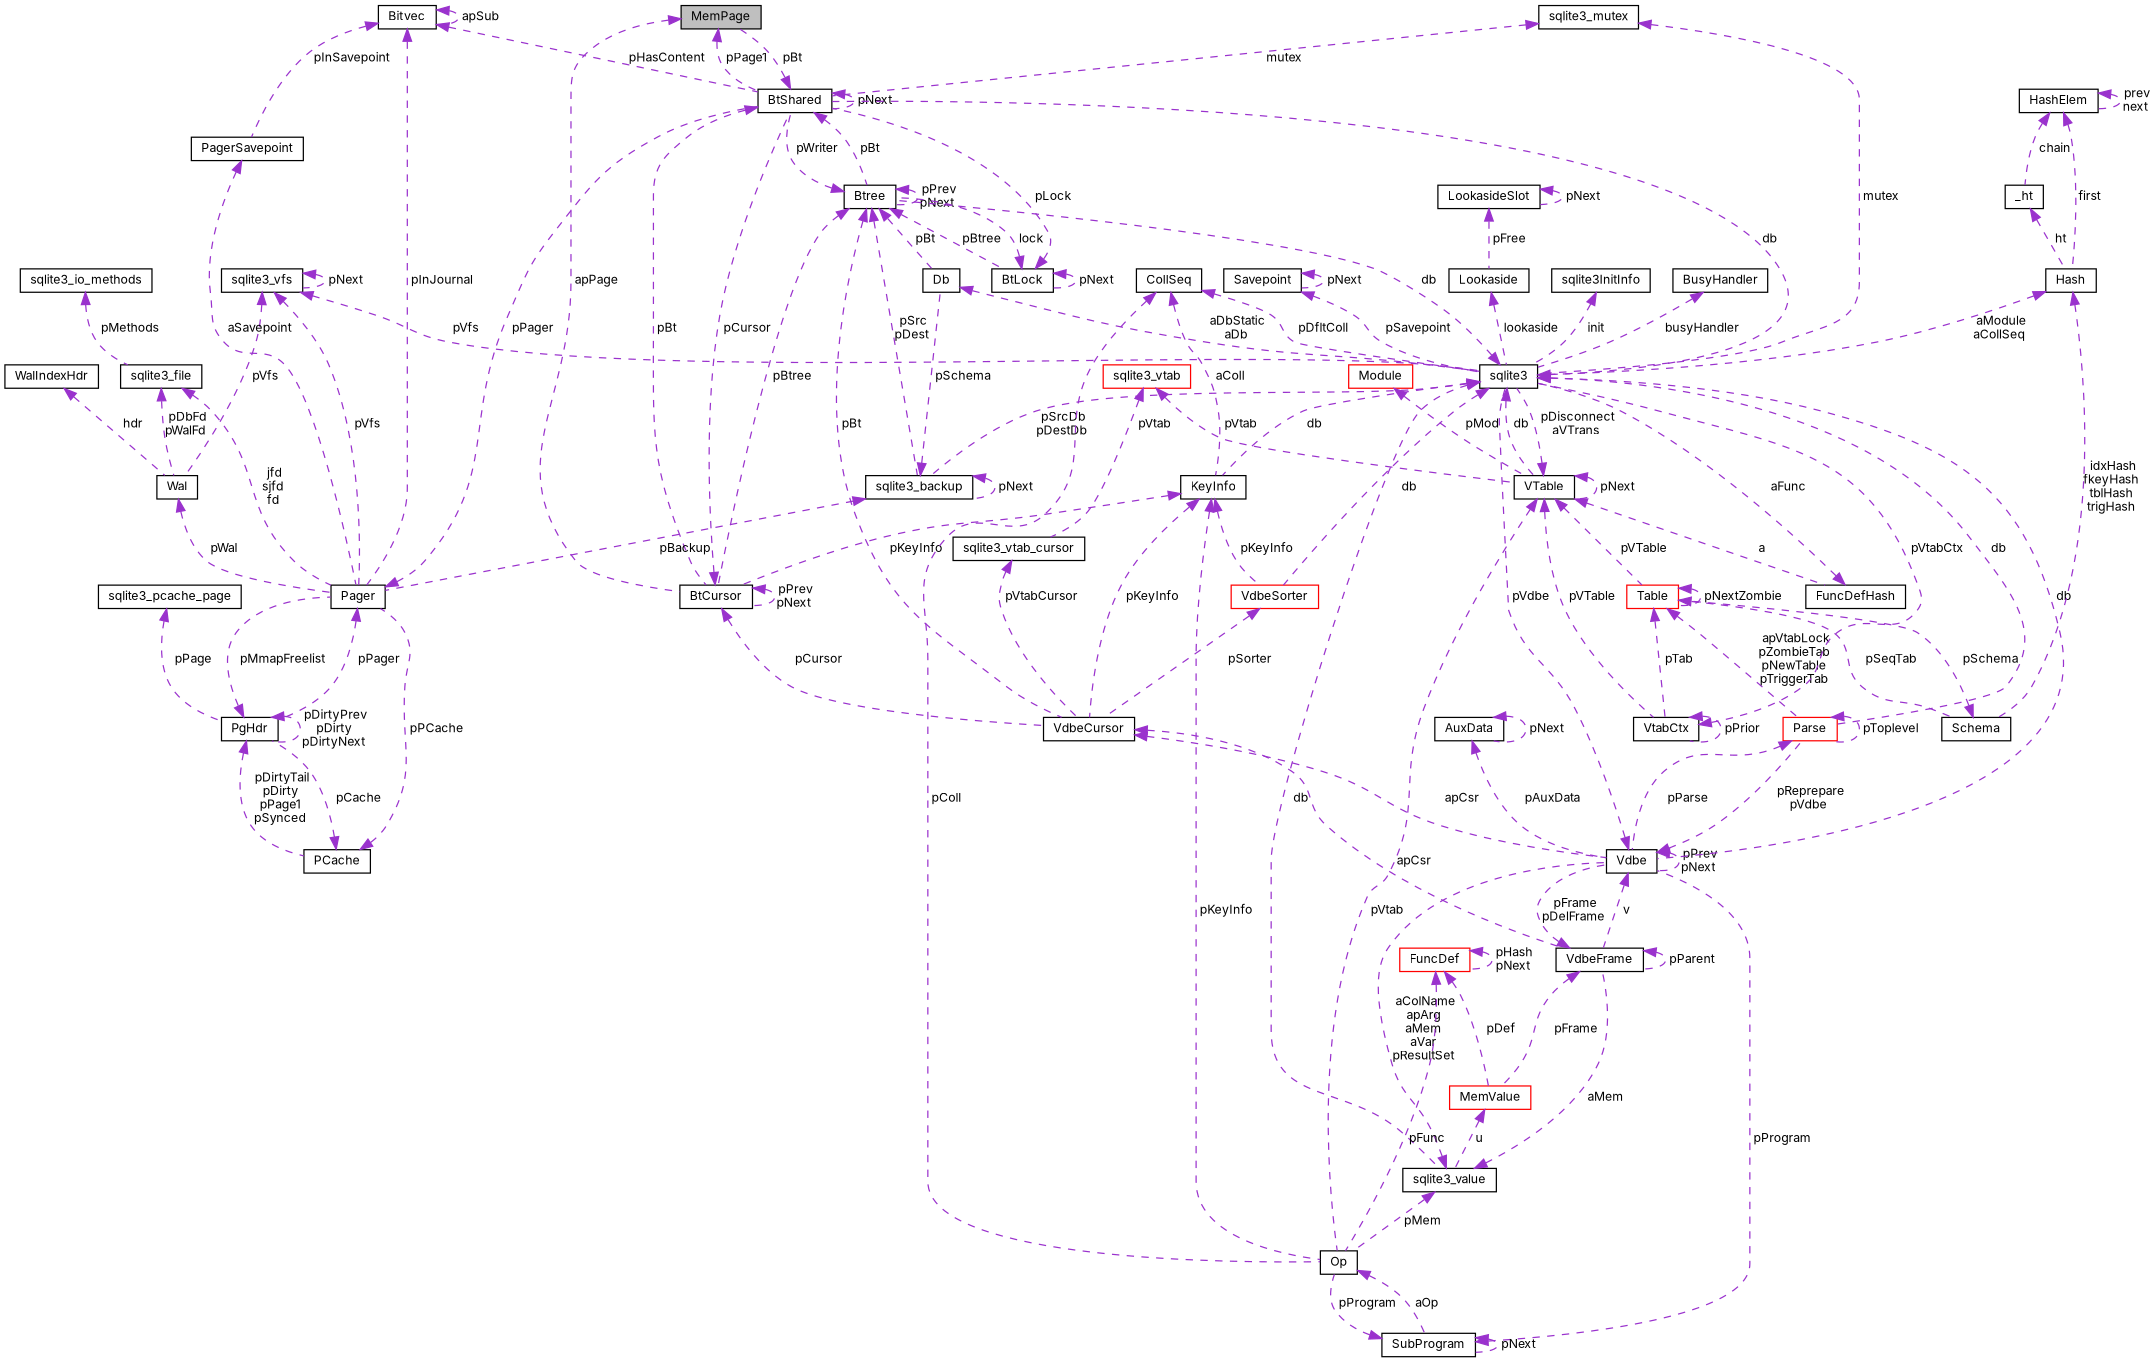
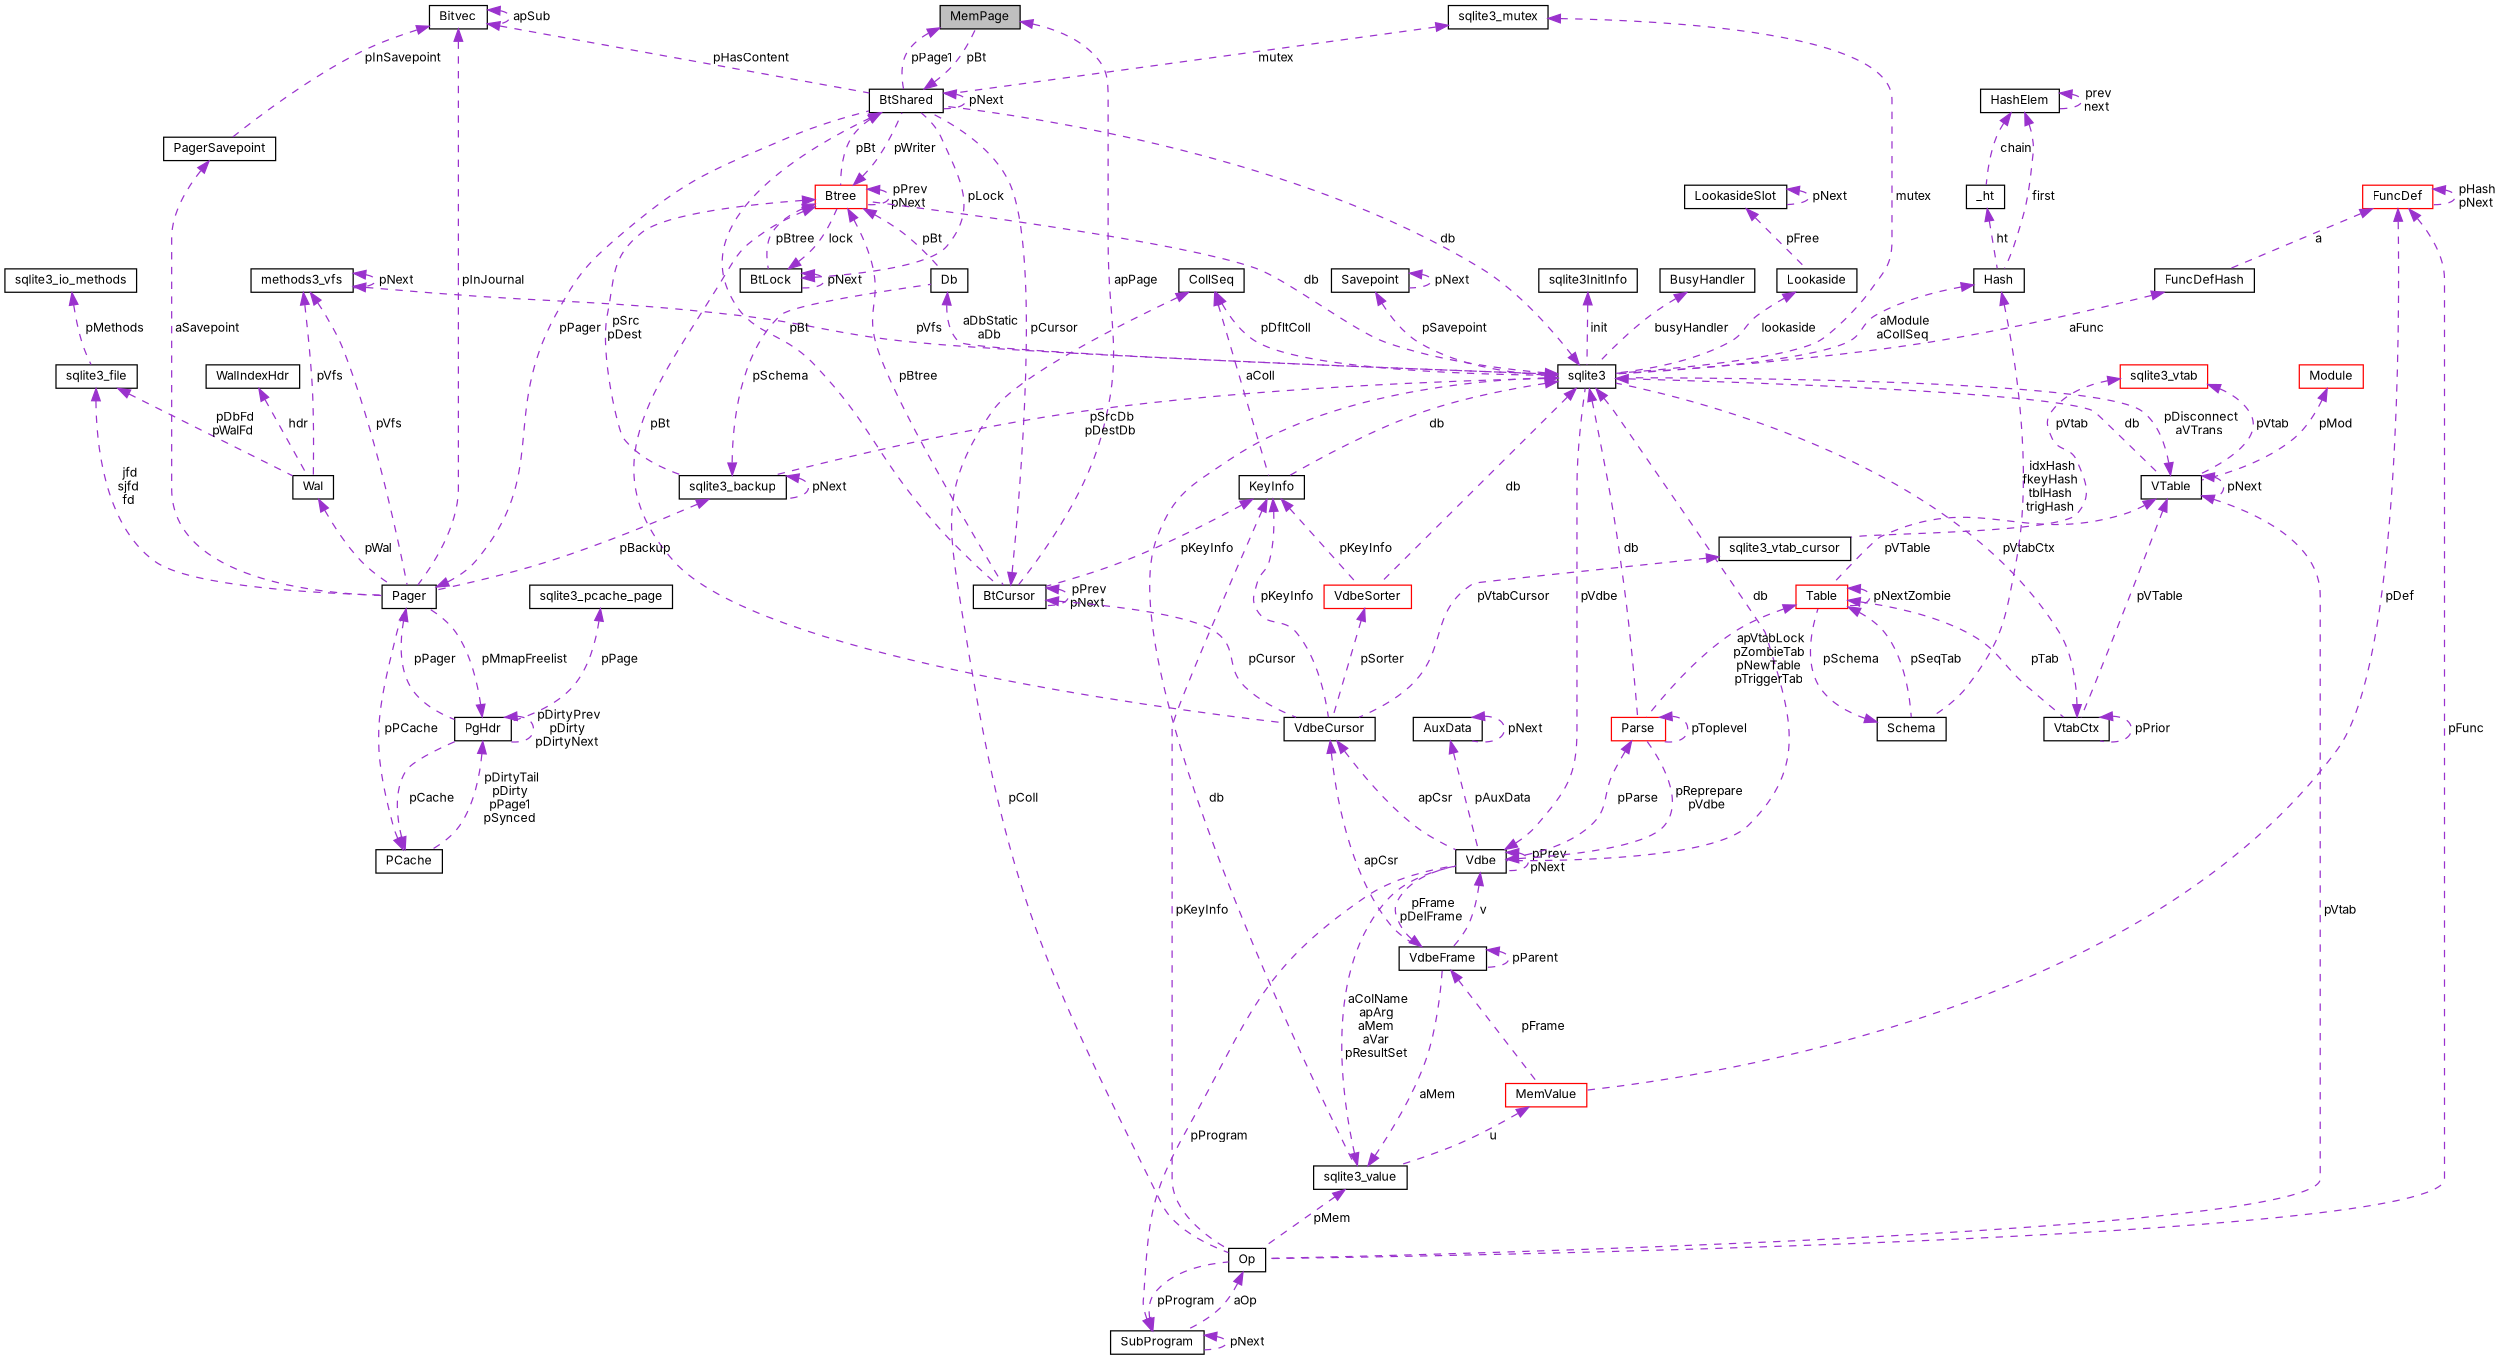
node "Btree": color black -> red
node "sqlite3_vfs": label "sqlite3_vfs" -> "methods3_vfs"
edge "FuncDefHash" -> "VTable": now "FuncDefHash" -> "FuncDef"
